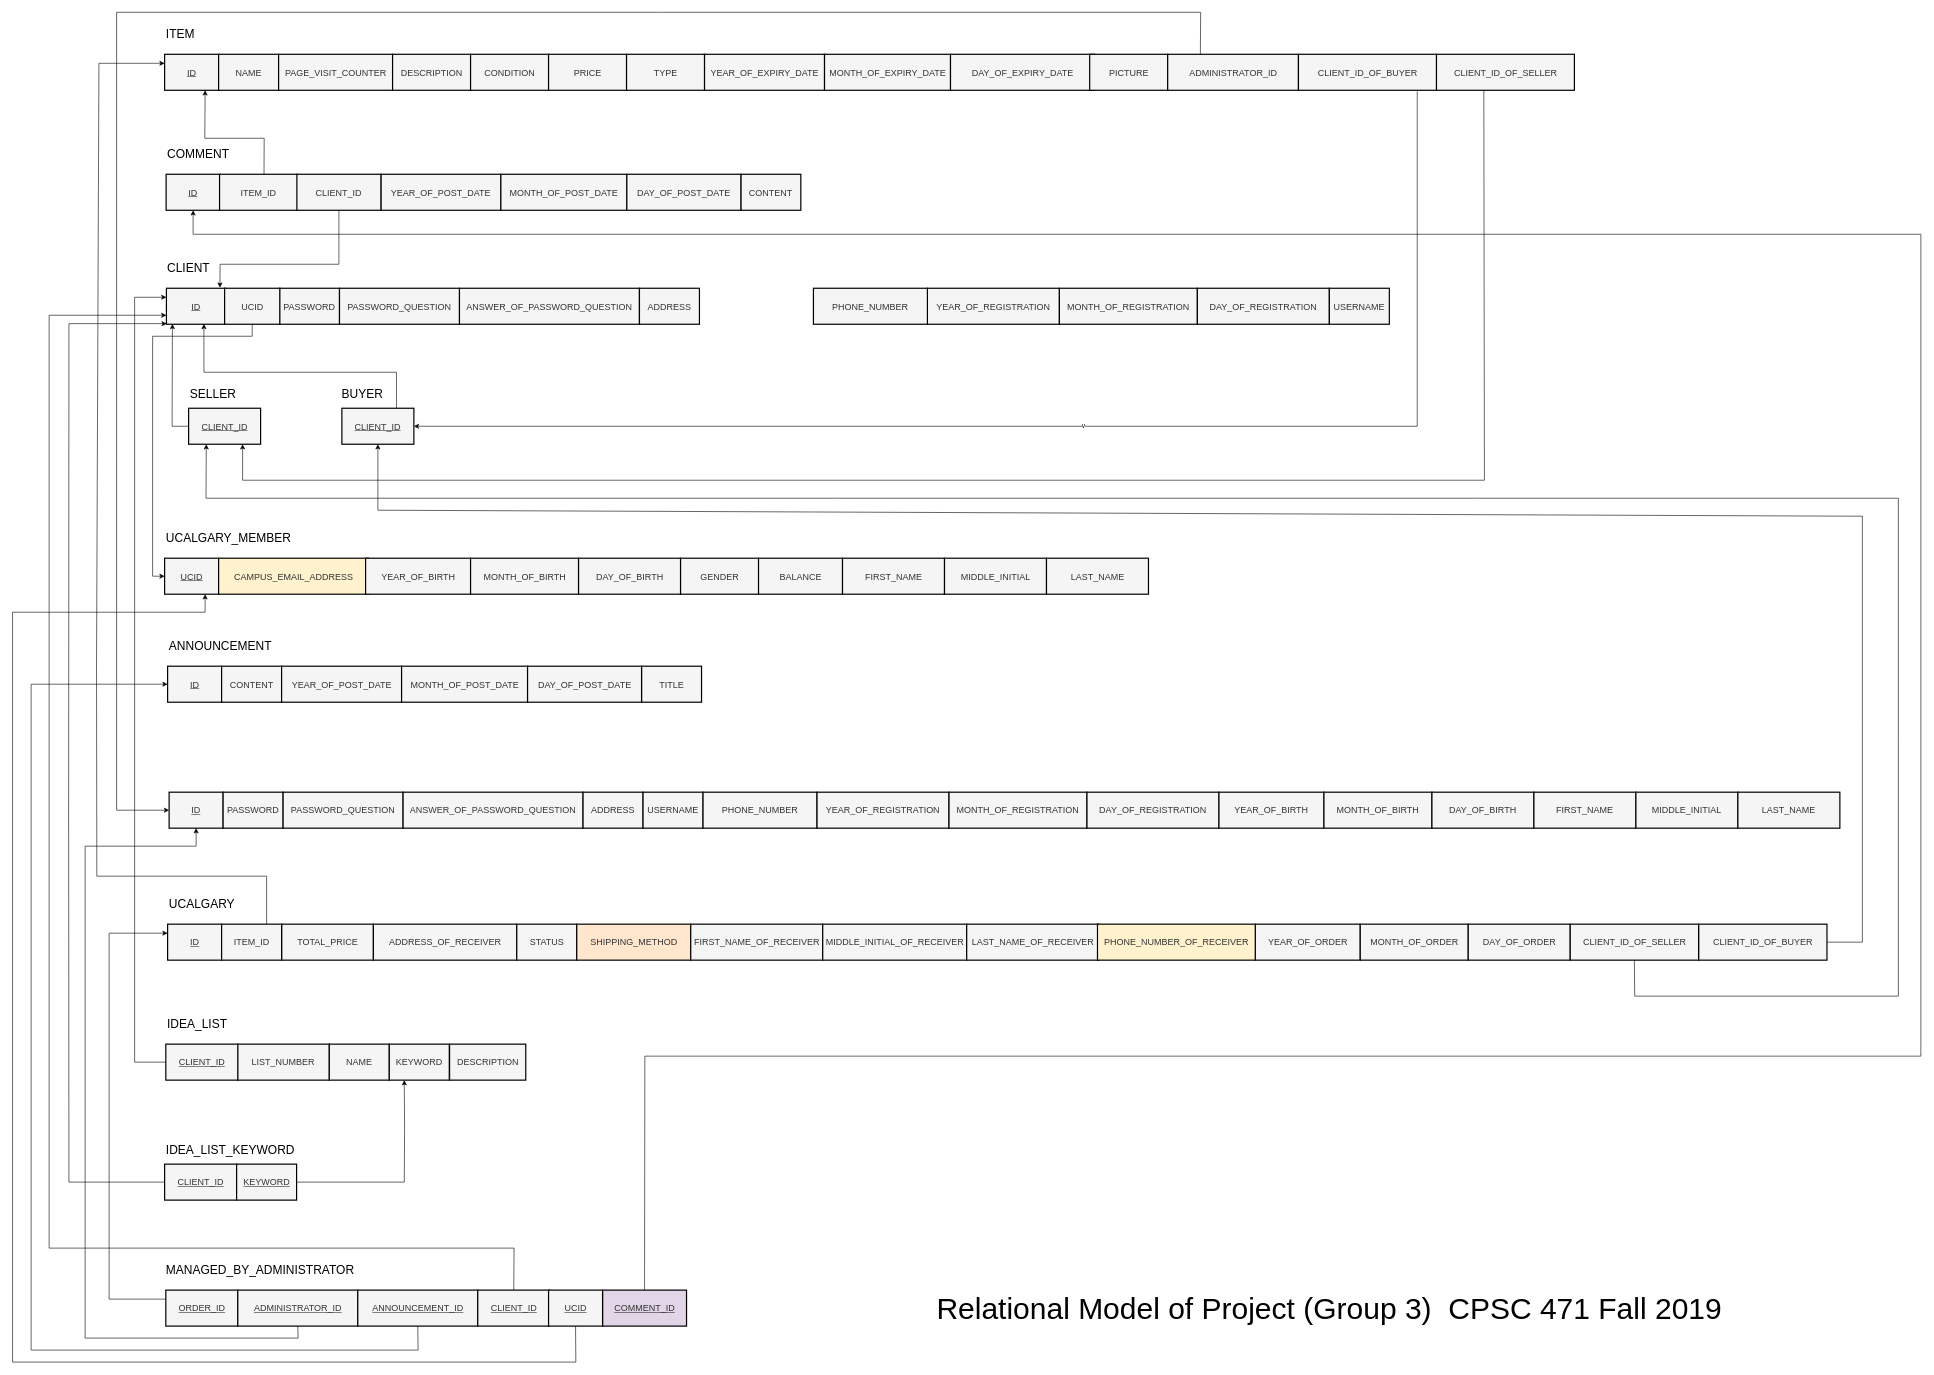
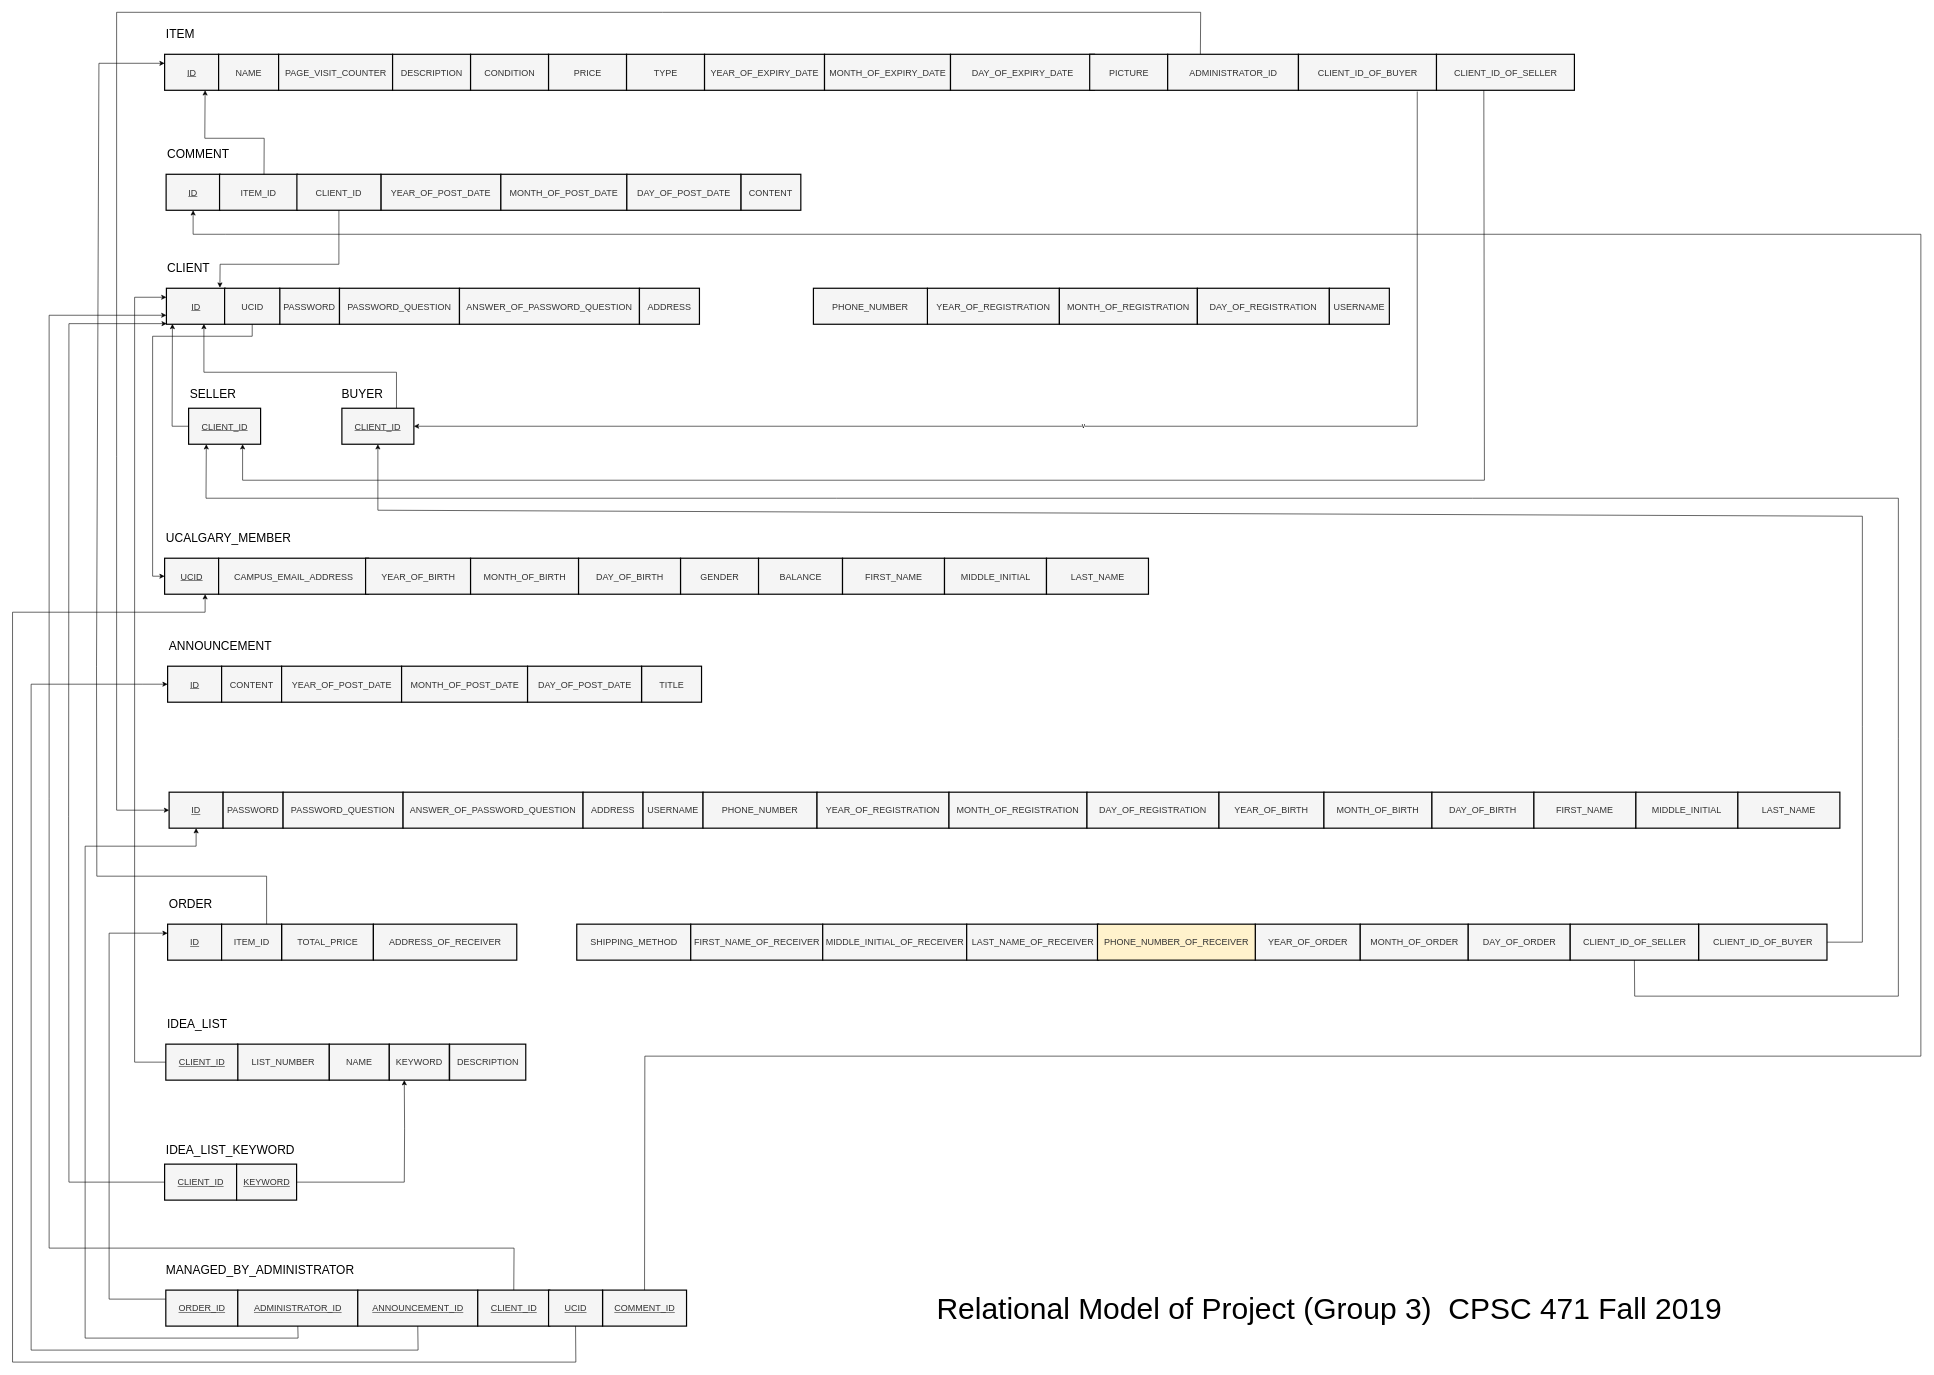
node "CAMPUS_EMAIL_ADDRESS": fillcolor #fff2cc -> #f5f5f5
node "UCALGARY": label "UCALGARY" -> "ORDER"
node "STATUS": removed
node "SHIPPING_METHOD": fillcolor #ffe6cc -> #f5f5f5
node "COMMENT_ID": fillcolor #e1d5e7 -> #f5f5f5
